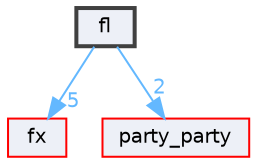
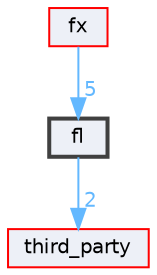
edge "fl" -> "fx": reversed
node "party_party": label "party_party" -> "third_party"
